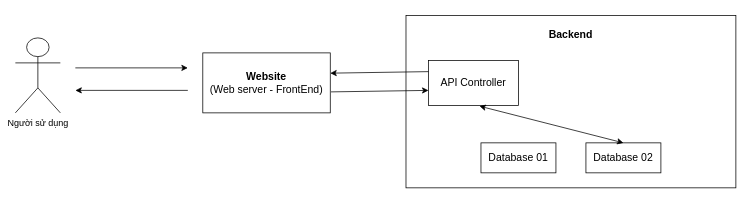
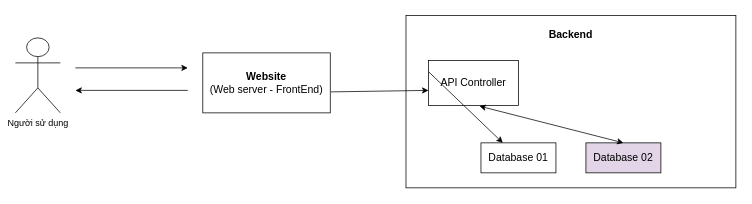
edge "API Controller" -> "Website (Web server - FrontEnd)": now "API Controller" -> "Database 01"
node "Database 02": fillcolor #ffffff -> #e1d5e7
